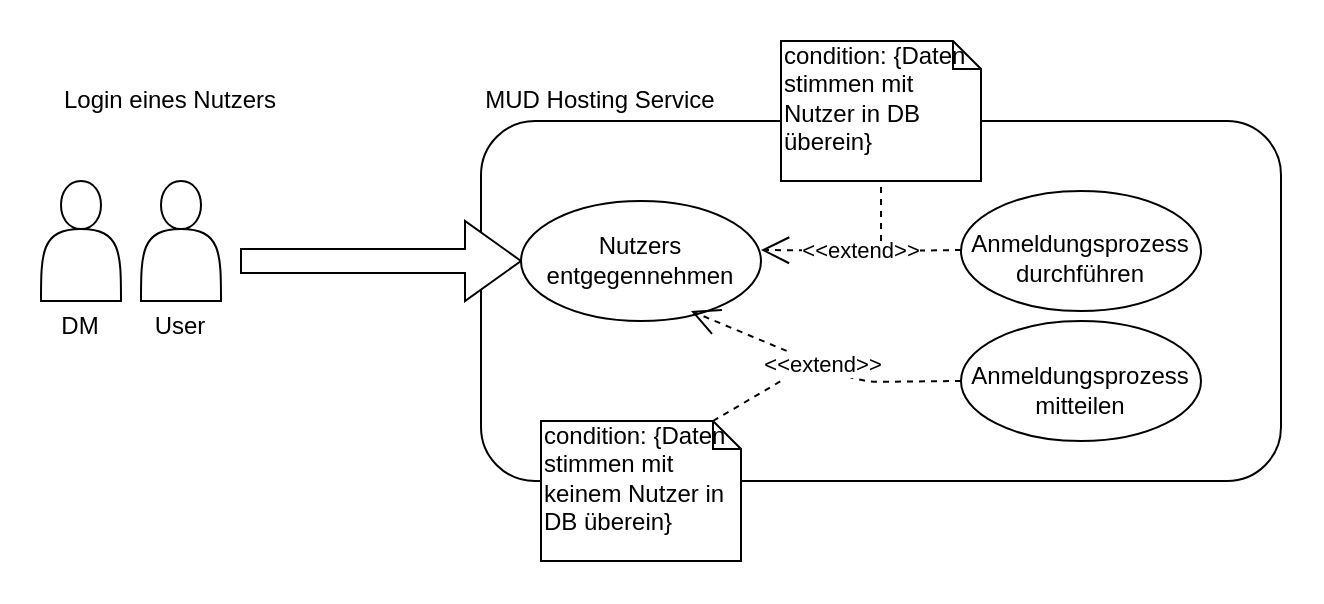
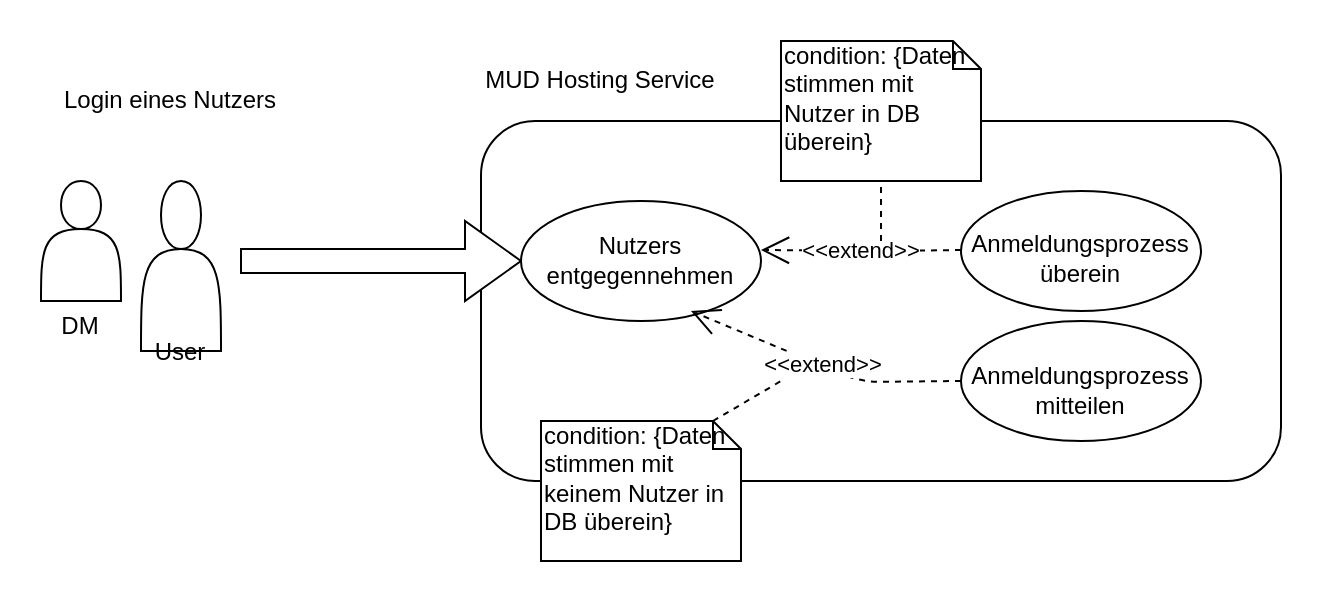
node "MUD Hosting Service": moved (601, 101) -> (601, 81)
node "User": size 80x120 -> 80x170
node "Anmeldungsprozess durchführen": label "Anmeldungsprozess durchführen" -> "Anmeldungsprozess überein"
